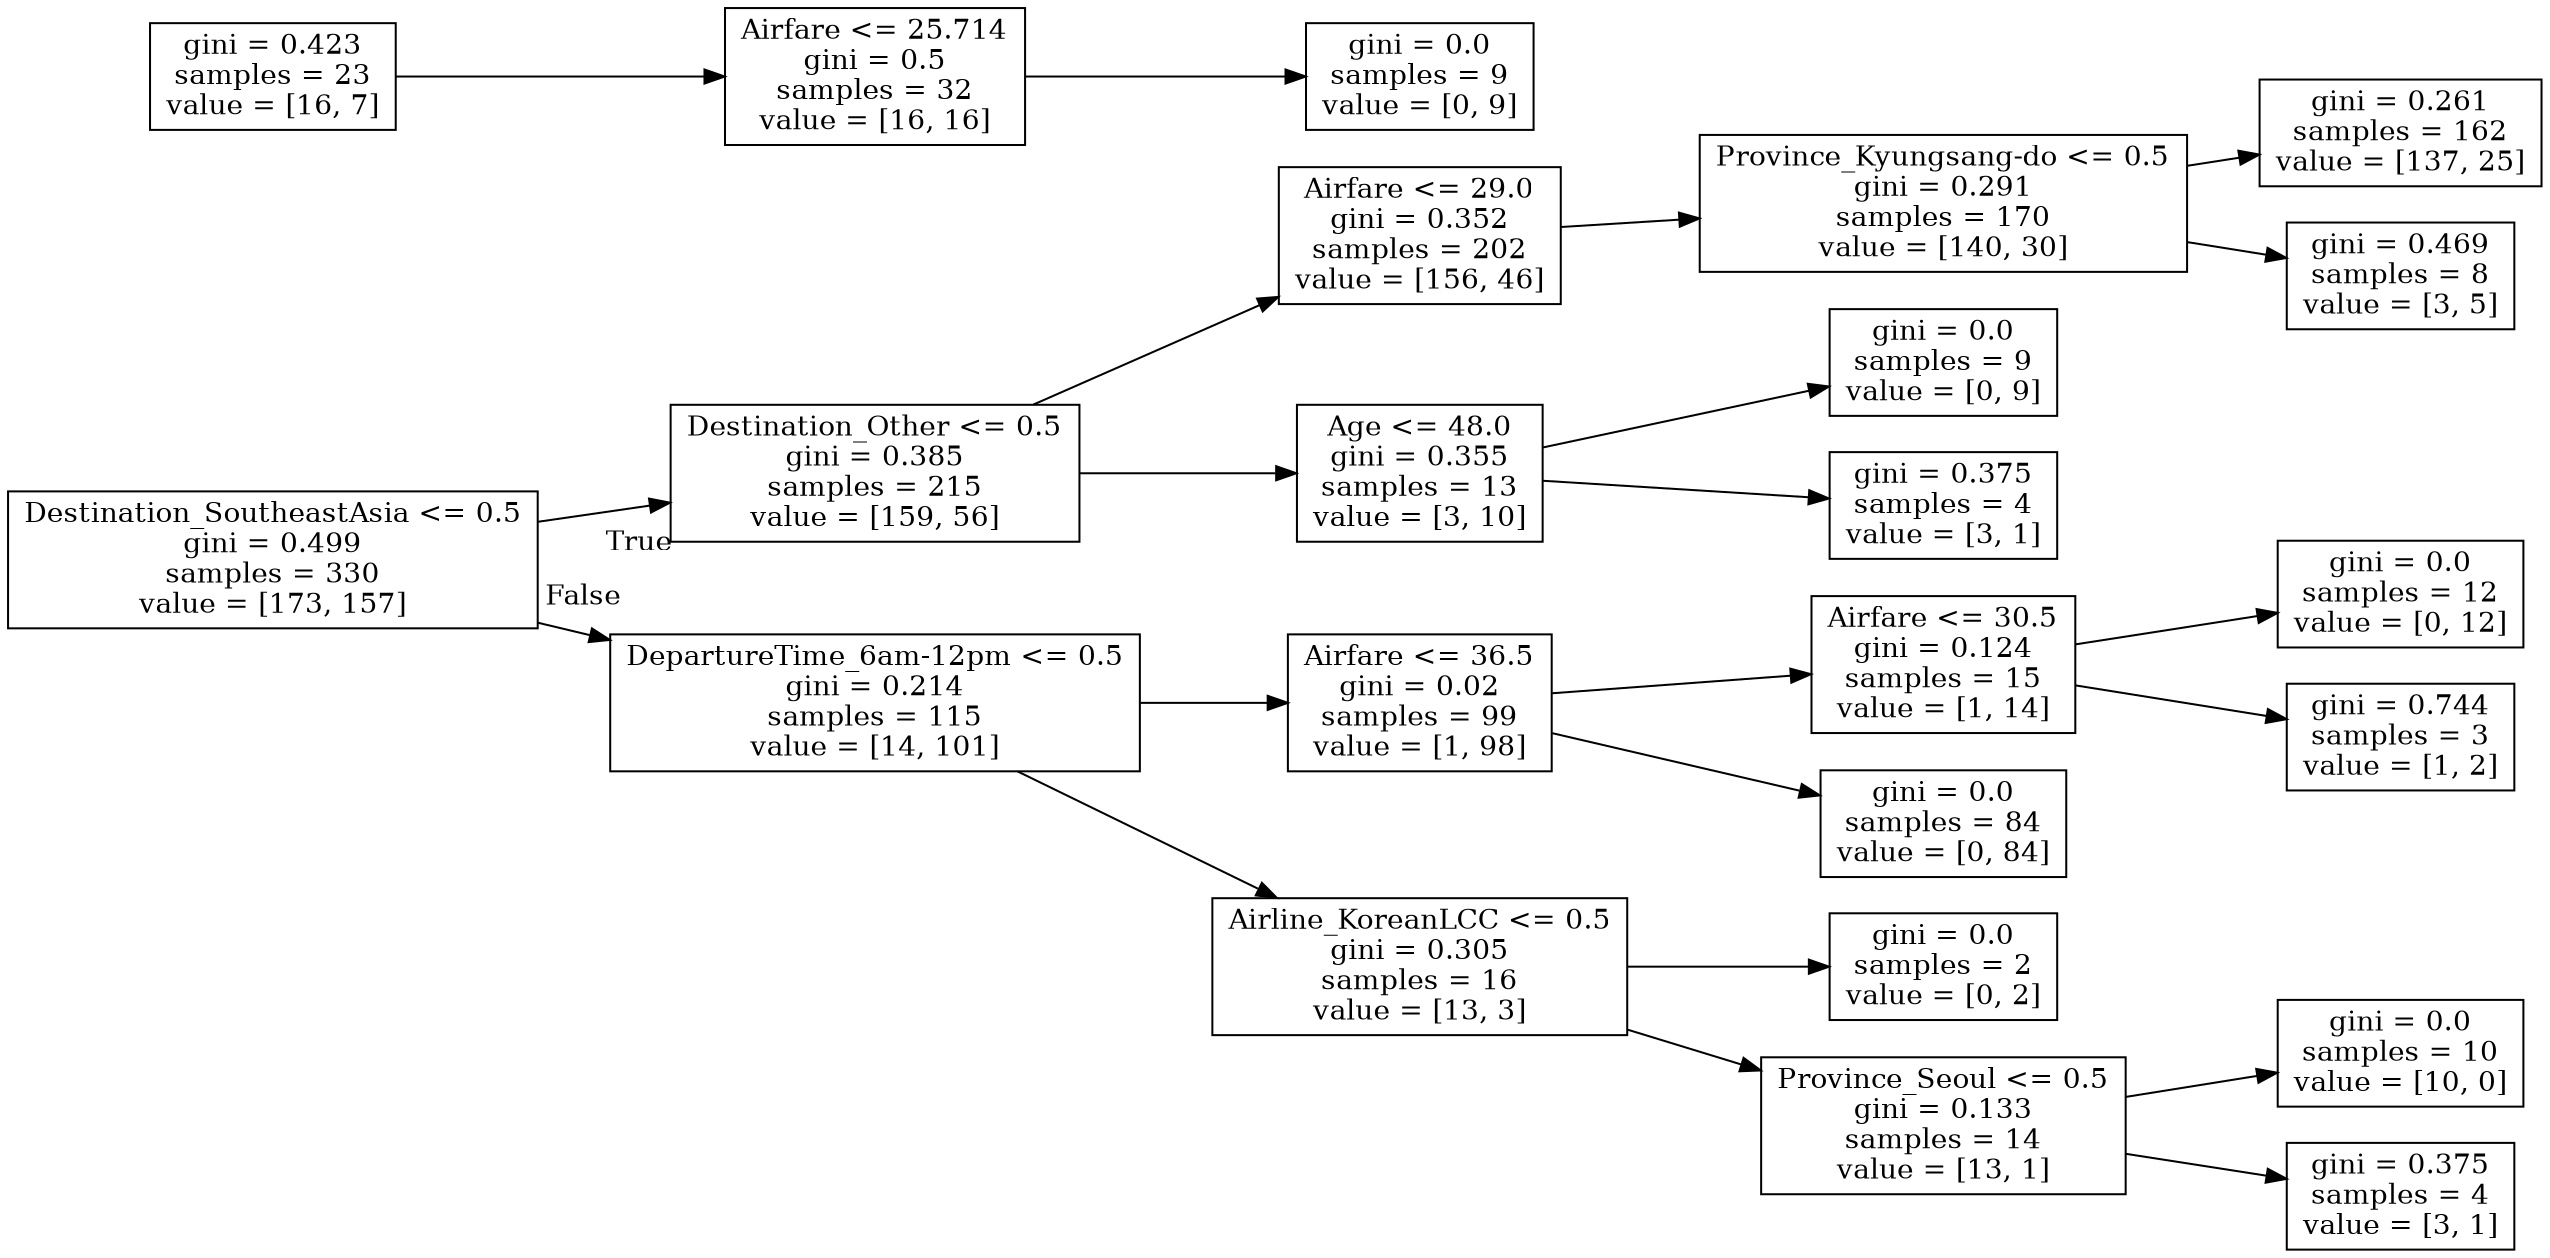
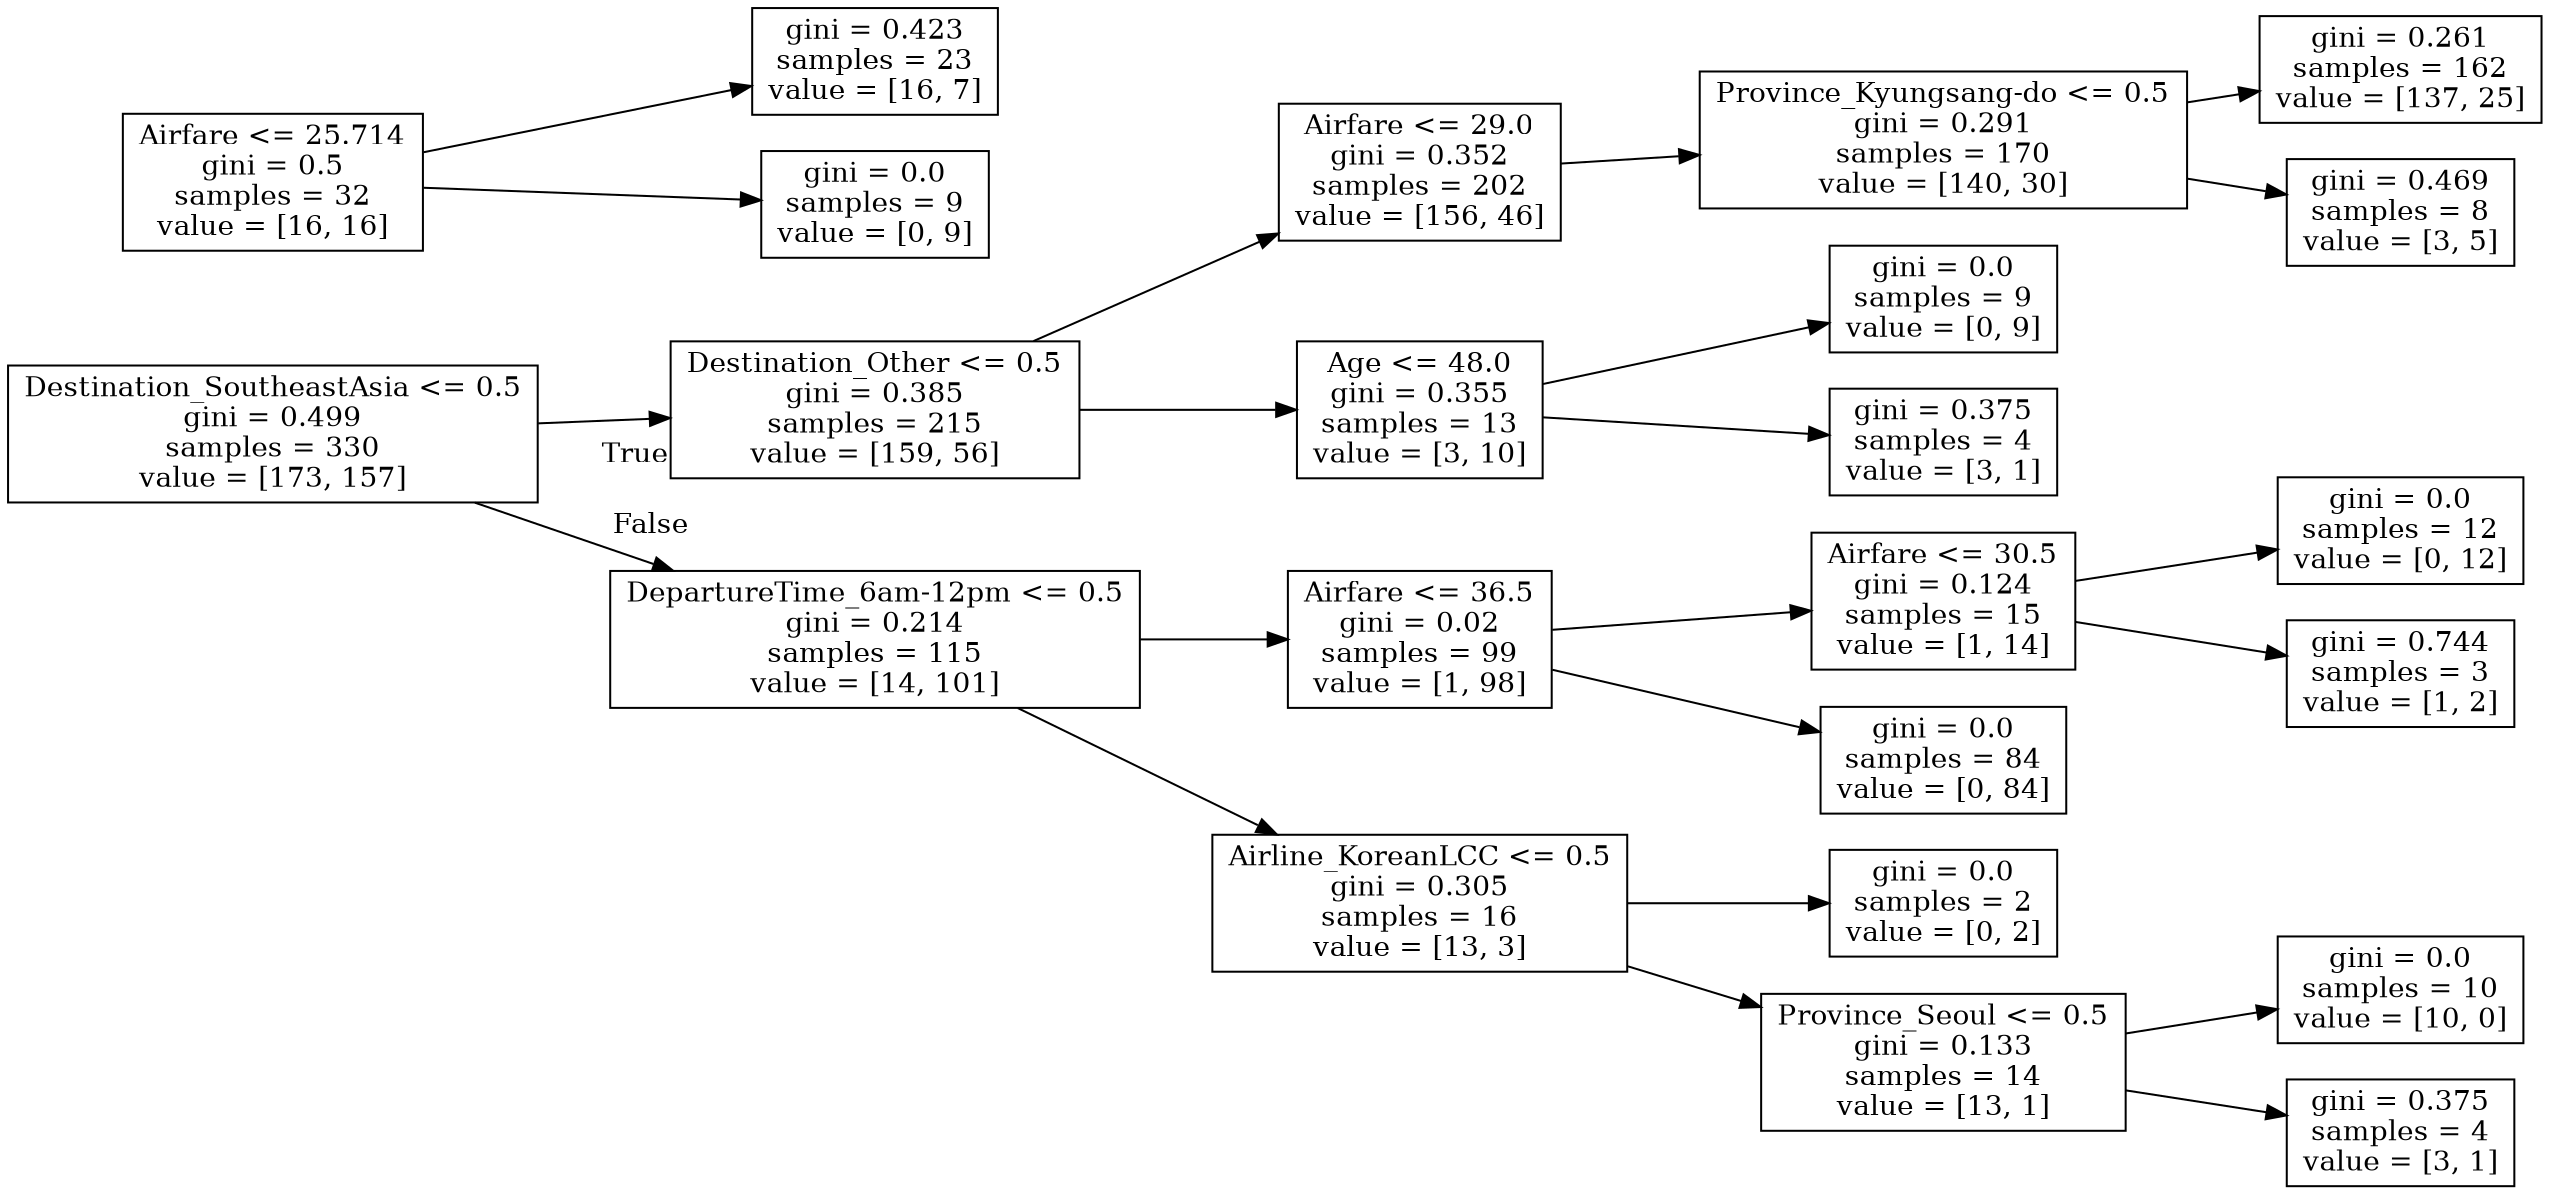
edge "gini = 0.423 samples = 23 value = [16, 7]" -> "Airfare <= 25.714 gini = 0.5 samples = 32 value = [16, 16]": reversed
